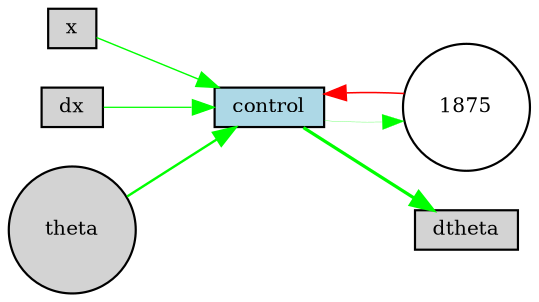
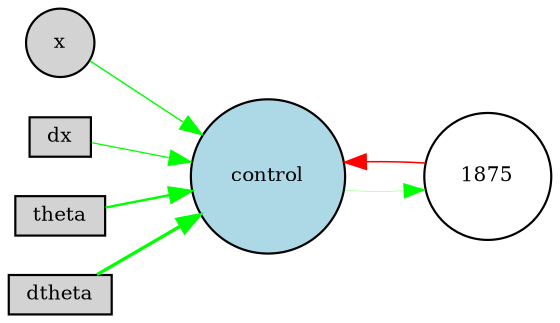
node "x": shape box -> circle
node "control": shape box -> circle
edge "control" -> "dtheta": reversed
node "theta": shape circle -> box
